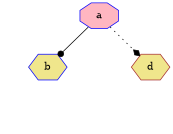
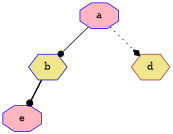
node "e": added
